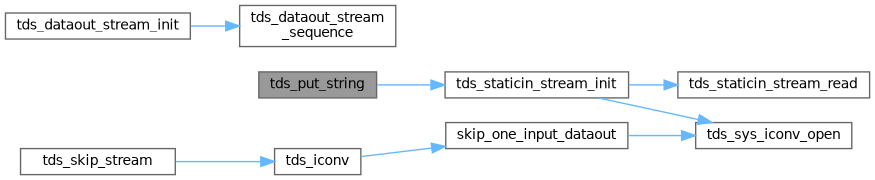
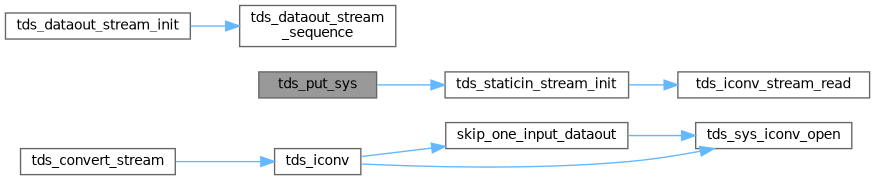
node "tds_put_string": label "tds_put_string" -> "tds_put_sys"
node "tds_staticin_stream_read": label "tds_staticin_stream_read" -> "tds_iconv_stream_read"
edge "tds_staticin_stream_init" -> "tds_sys_iconv_open": now "tds_iconv" -> "tds_sys_iconv_open"
node "tds_skip_stream": label "tds_skip_stream" -> "tds_convert_stream"
